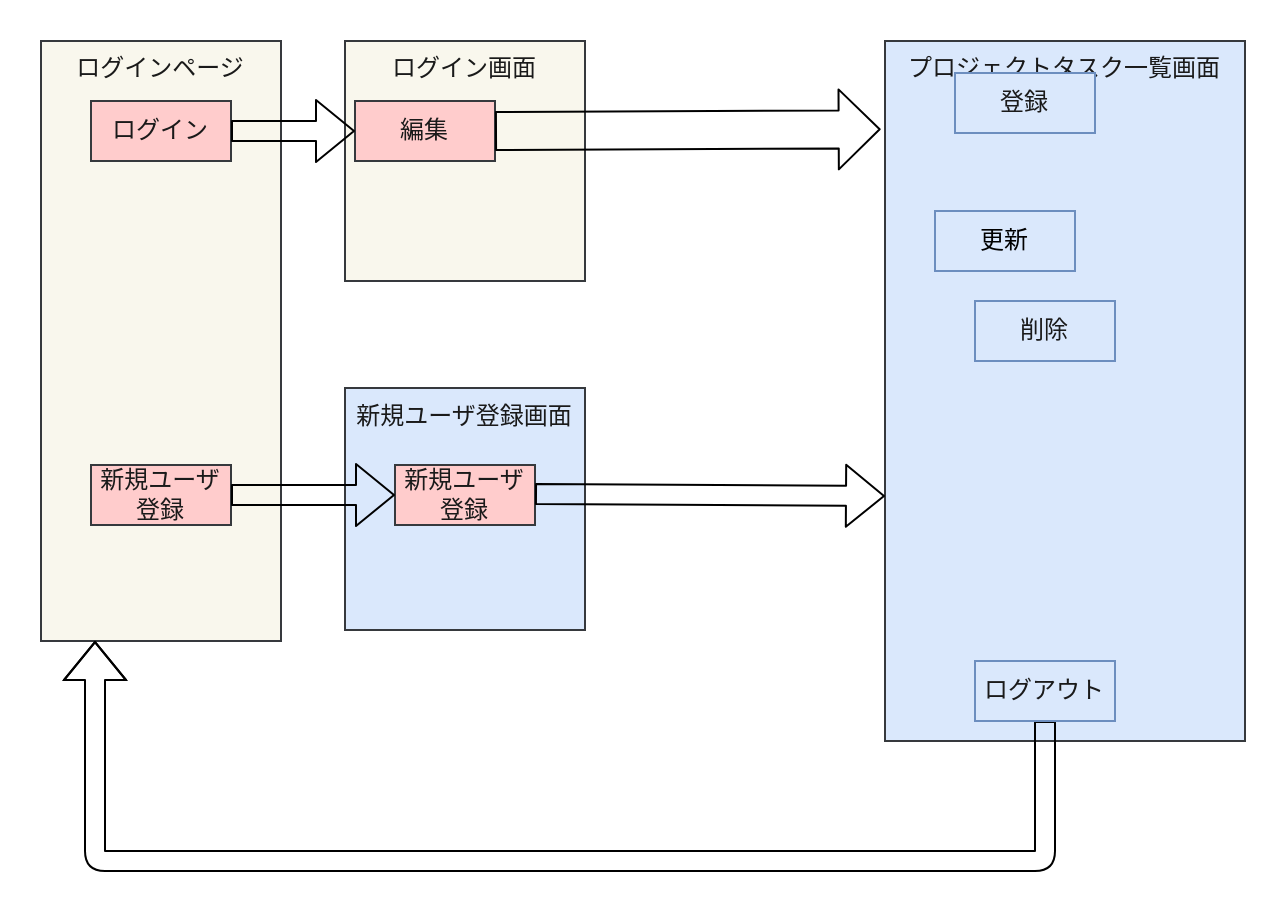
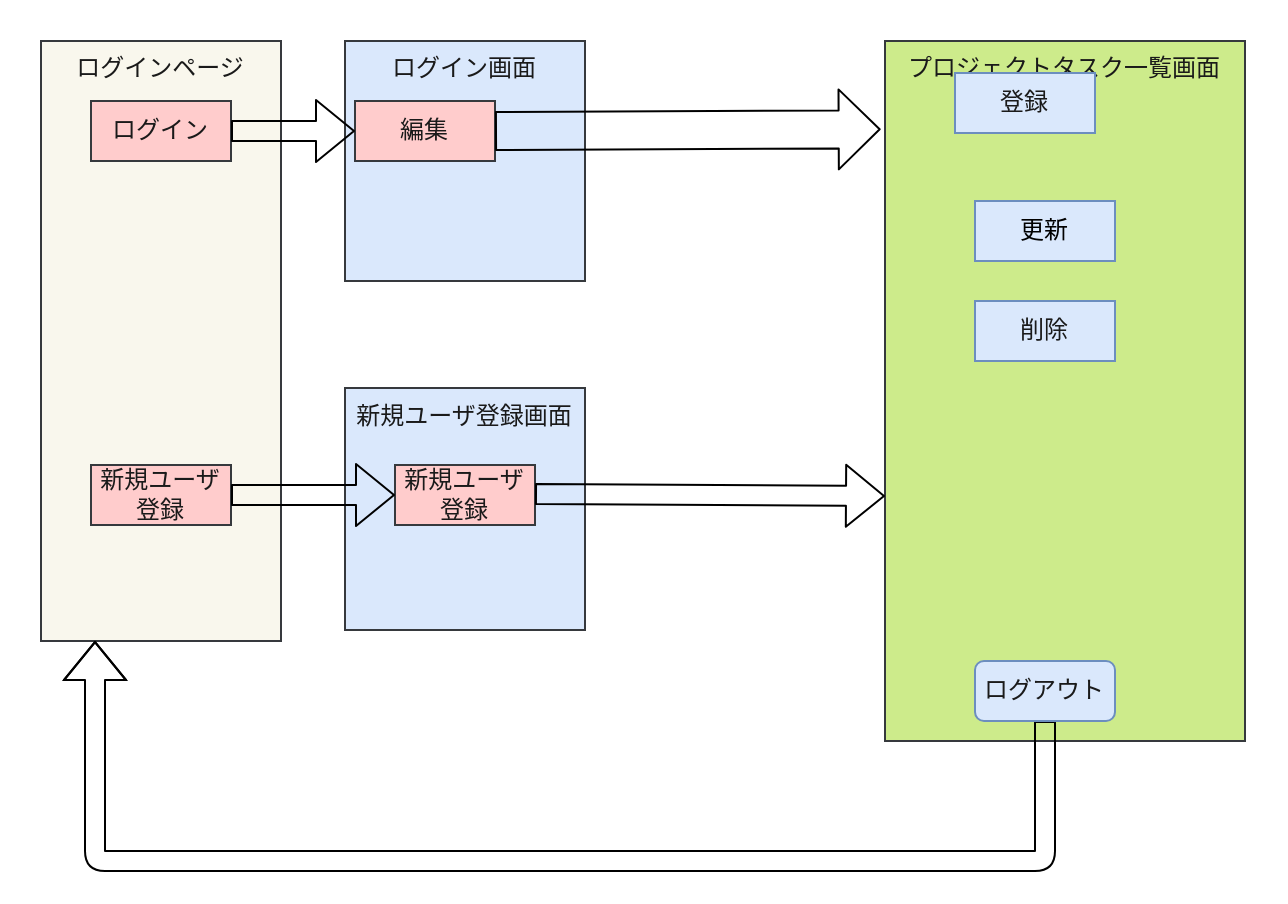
node "ログイン画面": fillcolor #f9f7ed -> #dae8fc
node "更新": moved (1005, 241) -> (1045, 231)
node "プロジェクトタスク一覧画面": fillcolor #dae8fc -> #cdeb8b
node "ログアウト": shape rectangle -> rounded rectangle
